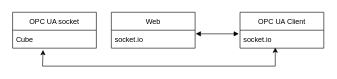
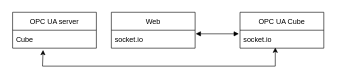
node "OPC UA socket": label "OPC UA socket" -> "OPC UA server"
node "OPC UA Client": label "OPC UA Client" -> "OPC UA Cube"
